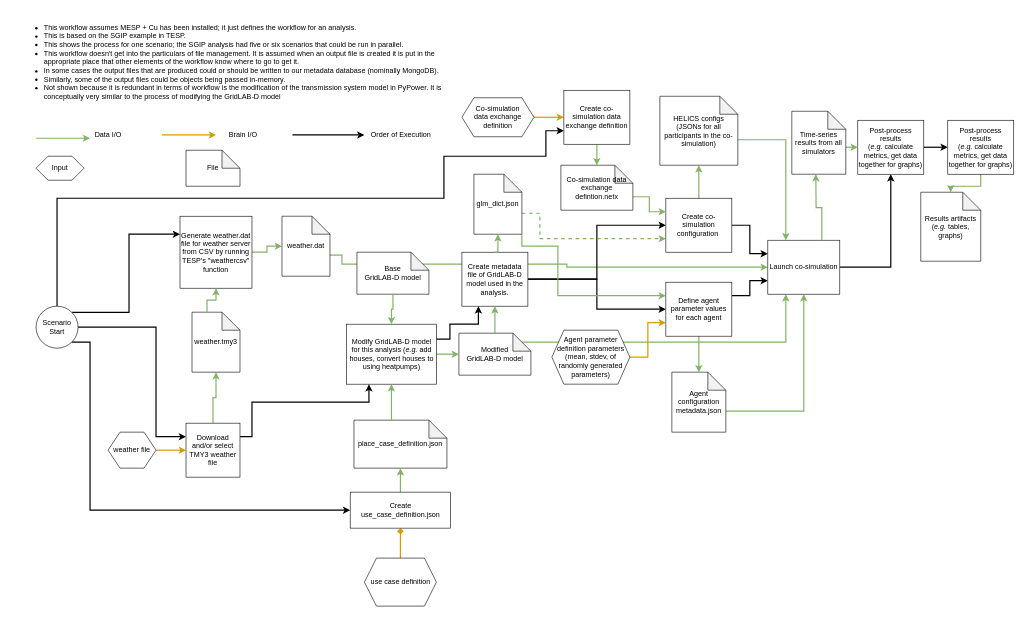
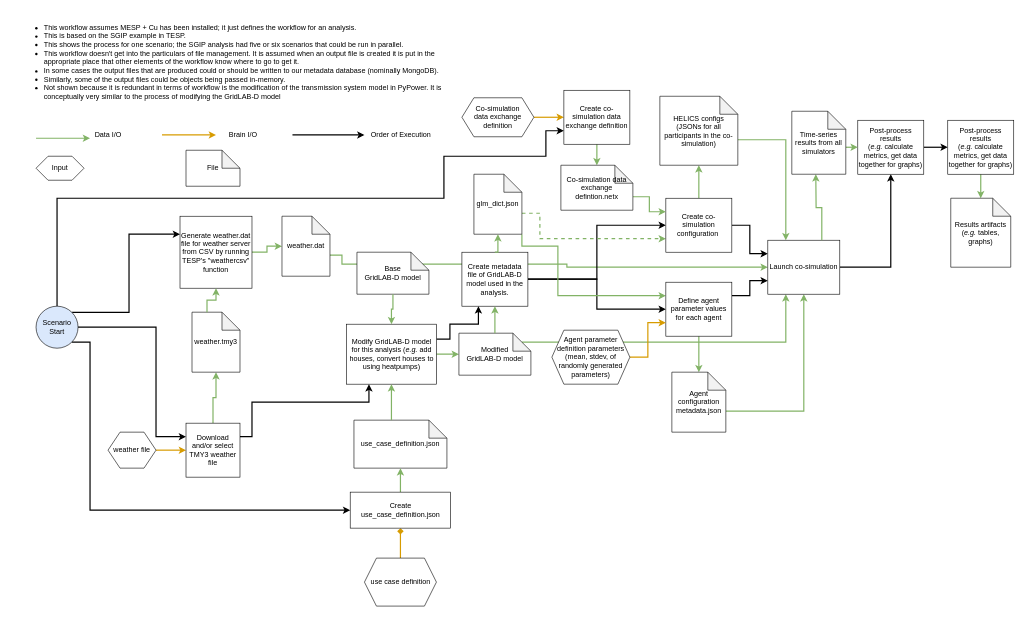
node "Results artifacts (e.g. tables, graphs)": moved (951, 227) -> (981, 233)
node "Scenario Start": fillcolor #ffffff -> #dae8fc
node "place_case_definition.json": label "place_case_definition.json" -> "use_case_definition.json"
